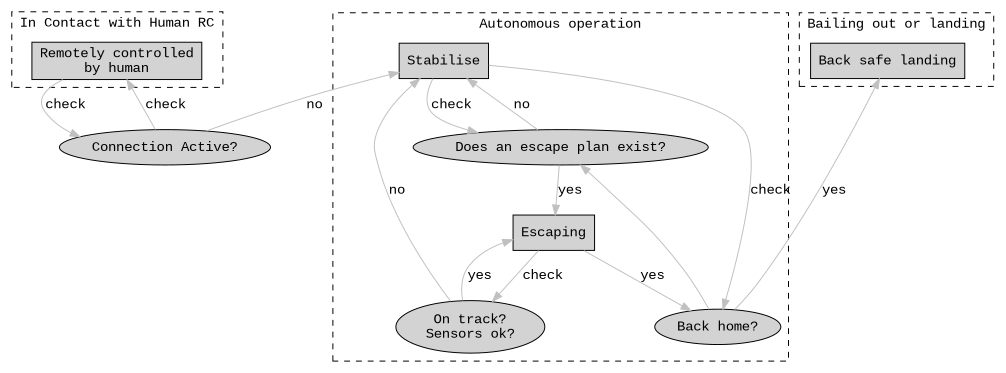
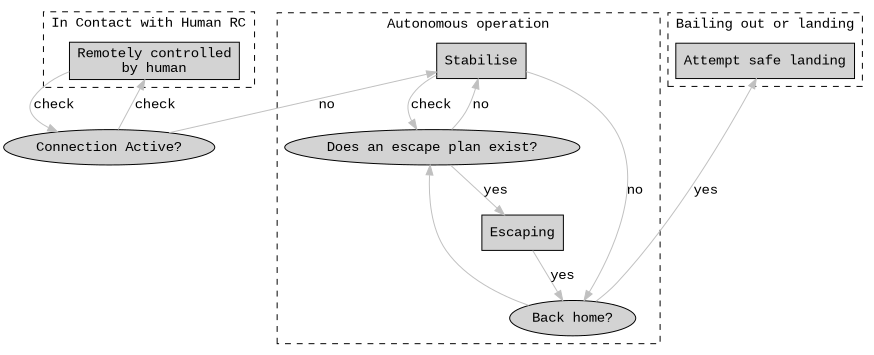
node "Back safe landing": label "Back safe landing" -> "Attempt safe landing"
edge "Stabilise" -> "Back home?": label "check" -> "no"
node "On track? Sensors ok?": removed
